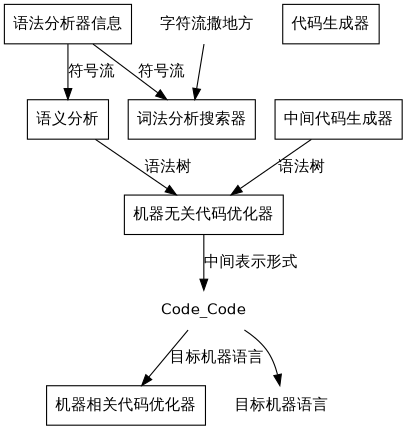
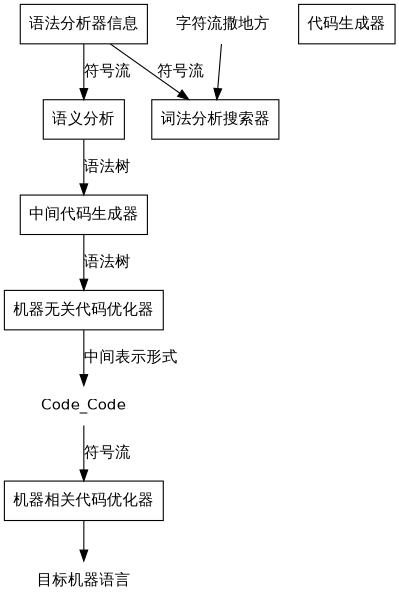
edge "语义分析" -> "机器无关代码优化器": now "语义分析" -> "中间代码生成器"
edge "Code_Code" -> "目标机器语言": now "机器相关代码优化器" -> "目标机器语言"
edge "Code_Code" -> "机器相关代码优化器": label "目标机器语言" -> "符号流"
